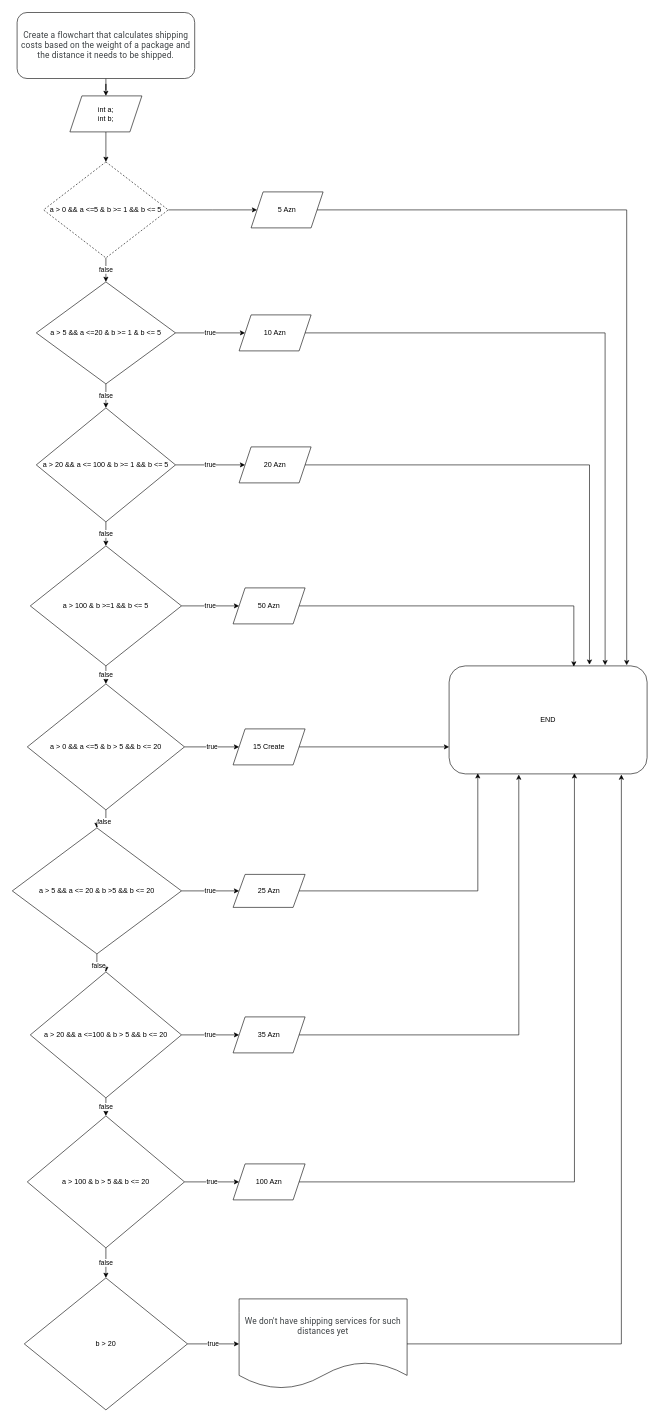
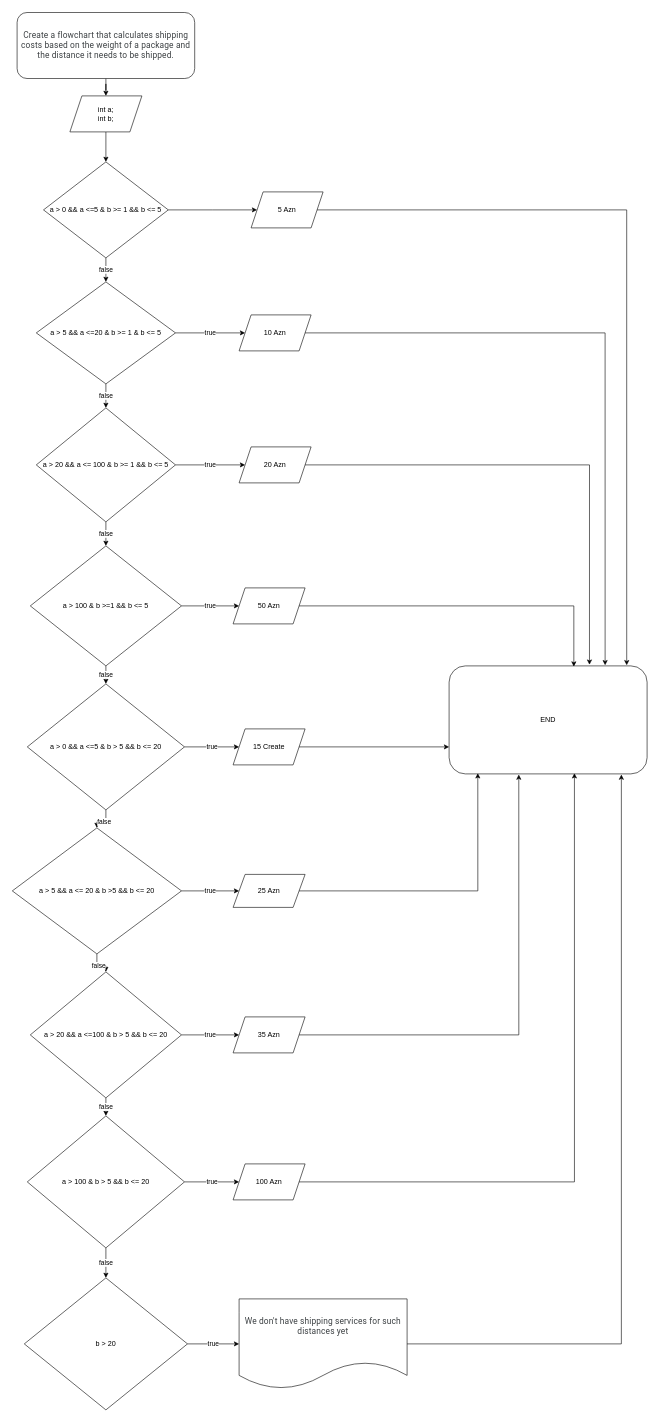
node "a > 0 && a <=5 & b >= 1 && b <= 5": style dashed -> solid
